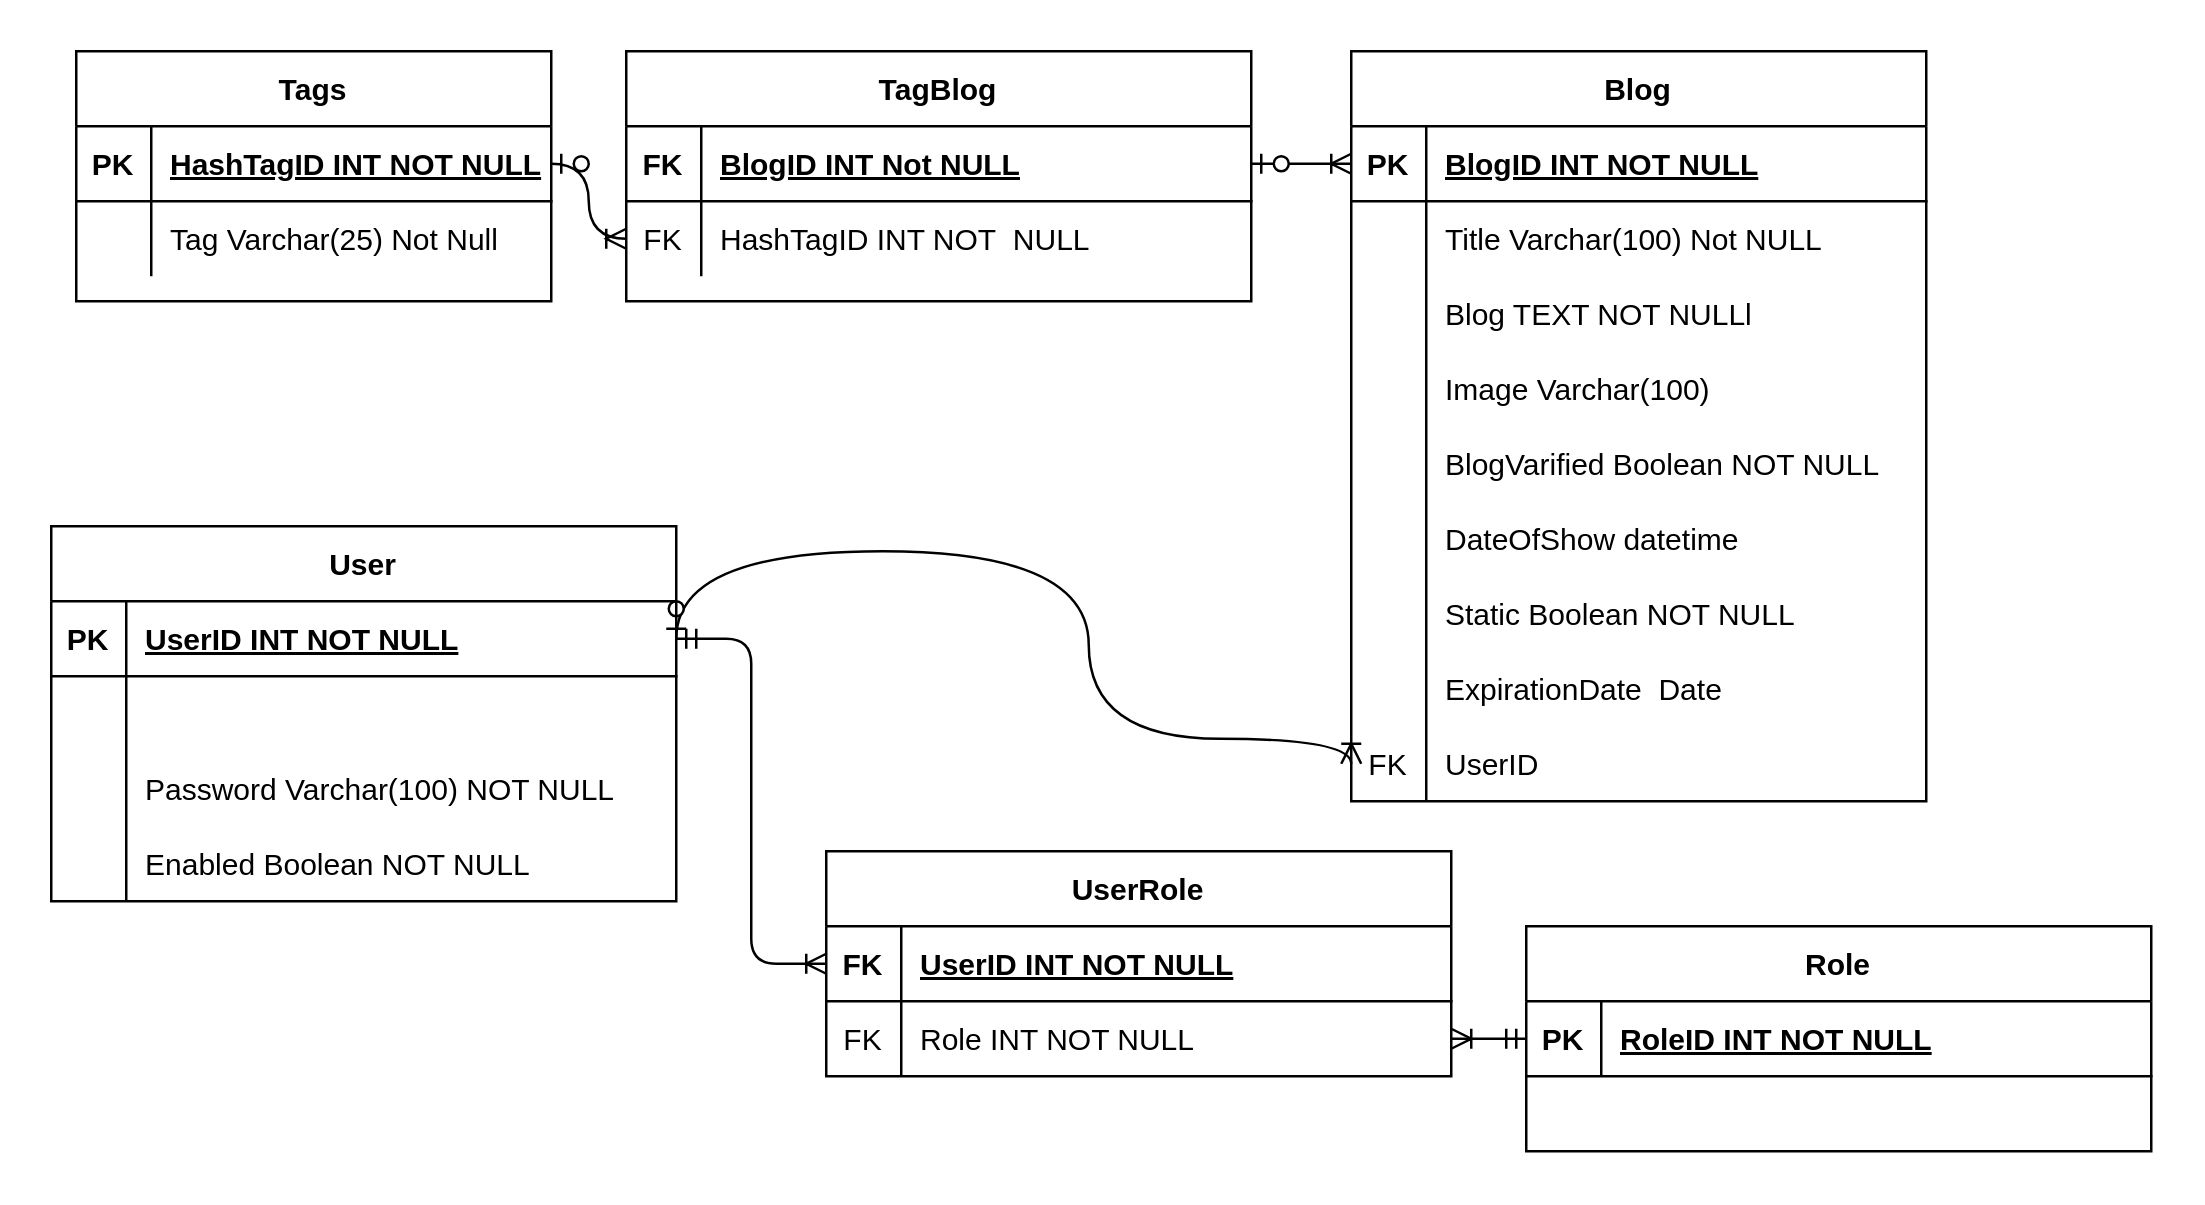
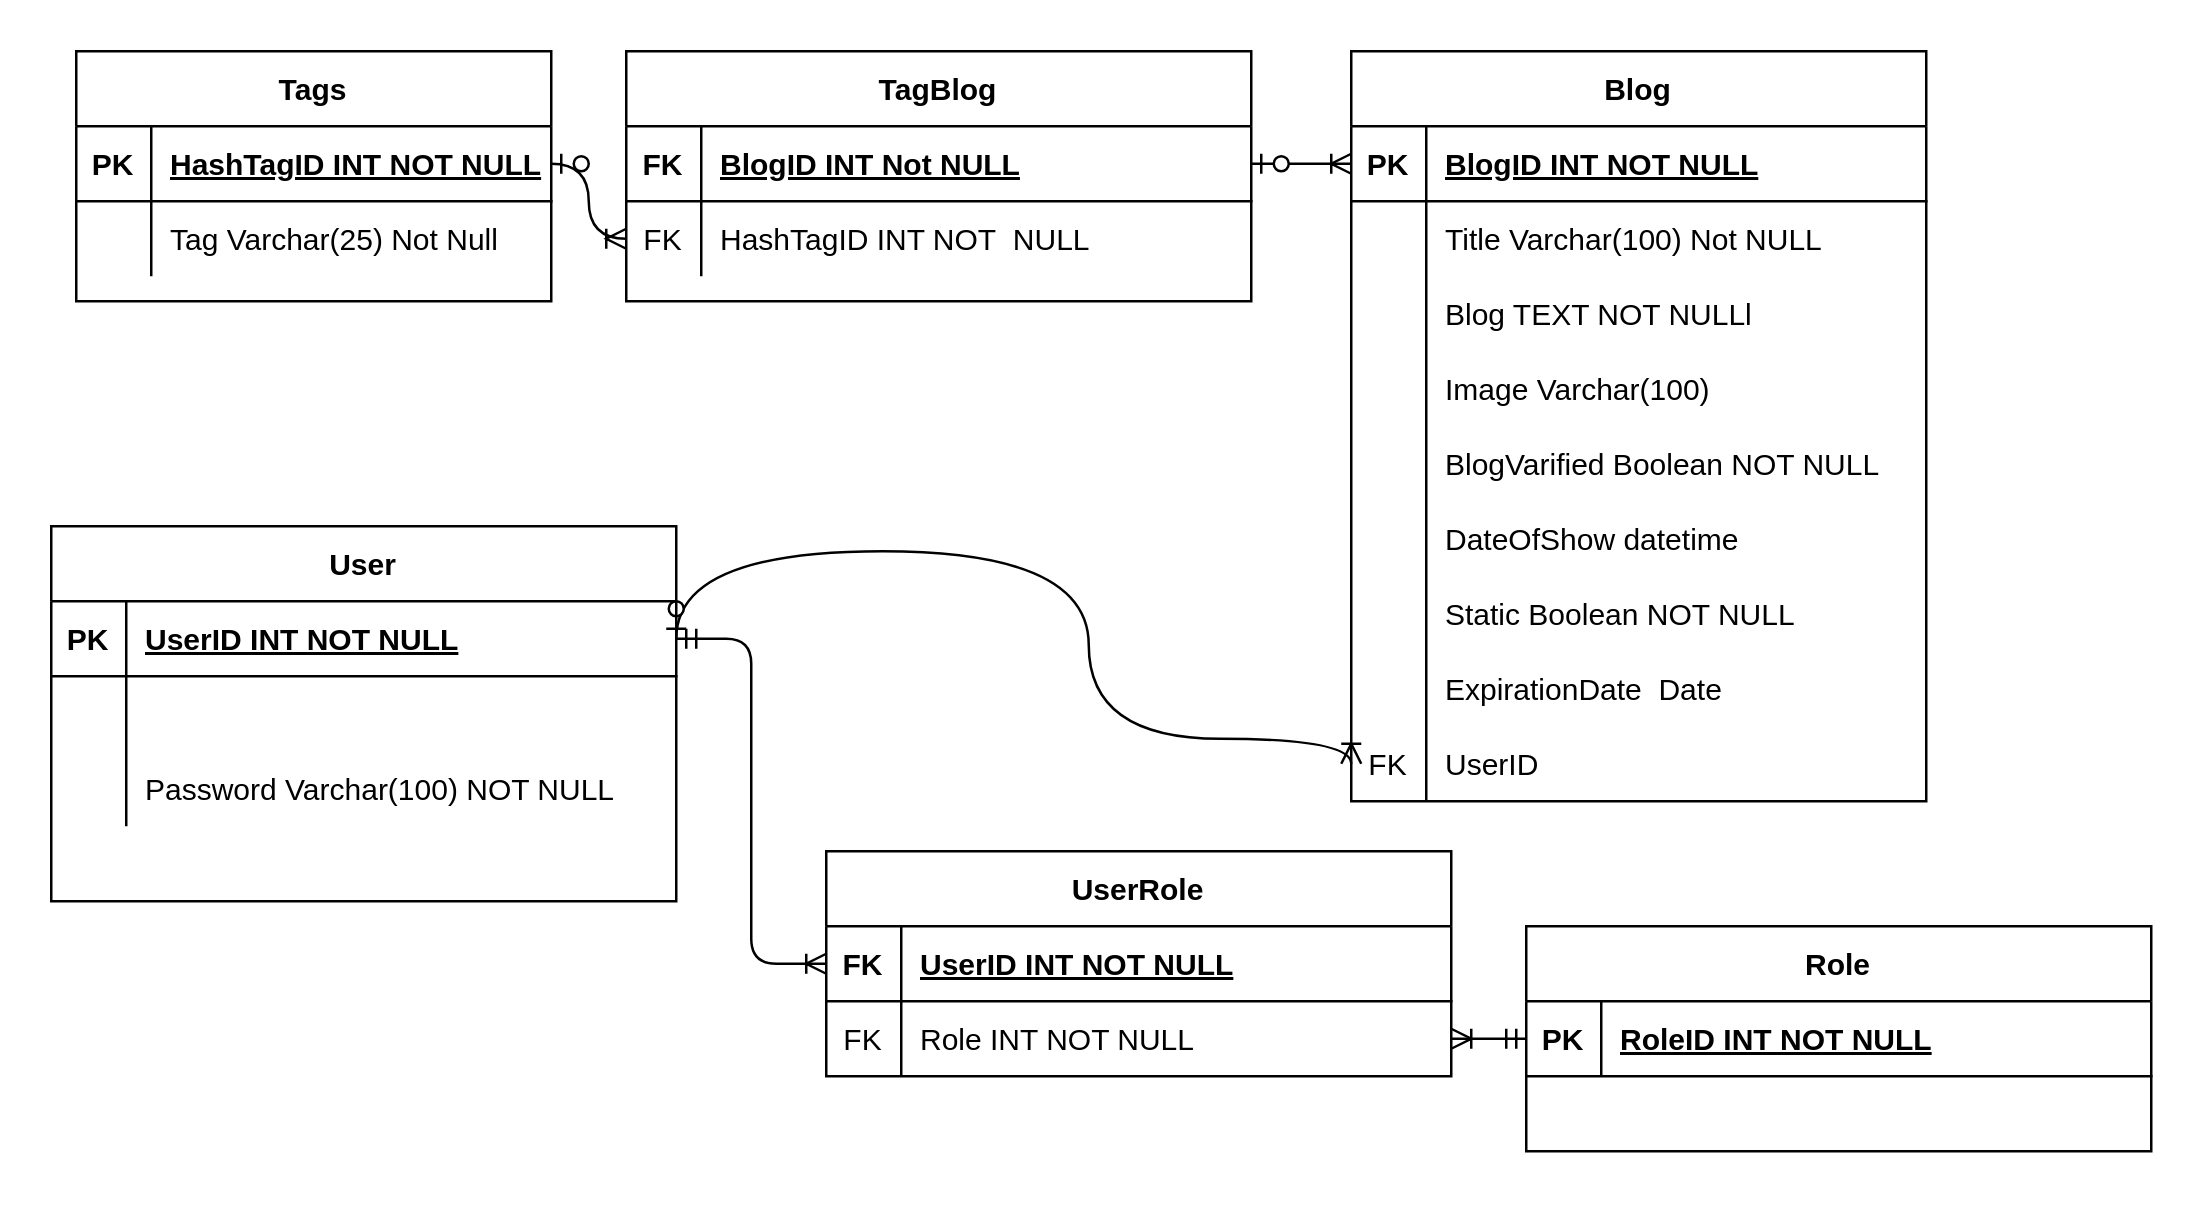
node "Enabled Boolean NOT NULL": removed
